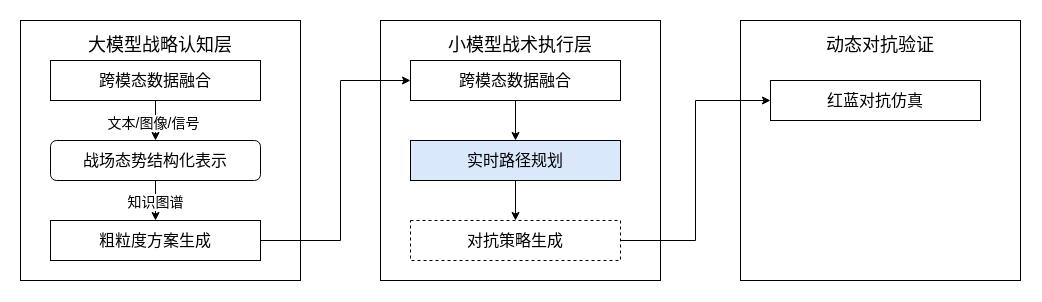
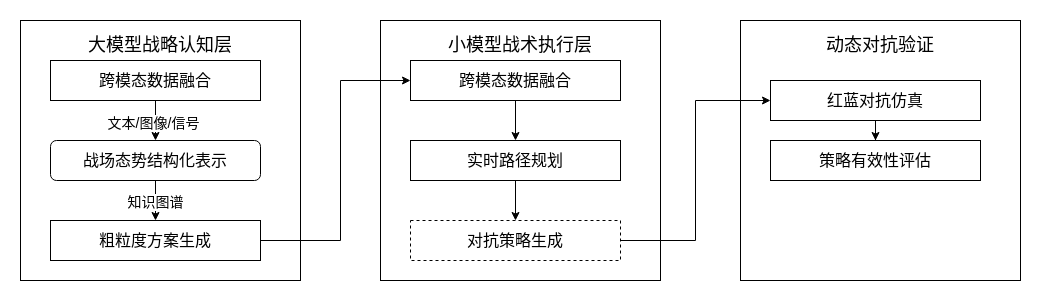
edge "红蓝对抗仿真" -> "策略有效性评估": added
node "实时路径规划": fillcolor #dae8fc -> #ffffff
node "策略有效性评估": added
